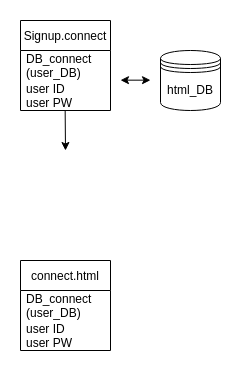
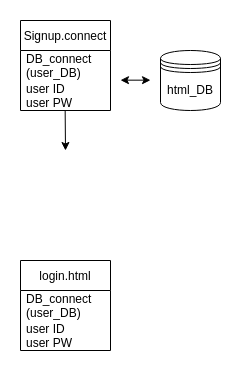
node "connect.html": label "connect.html" -> "login.html"
